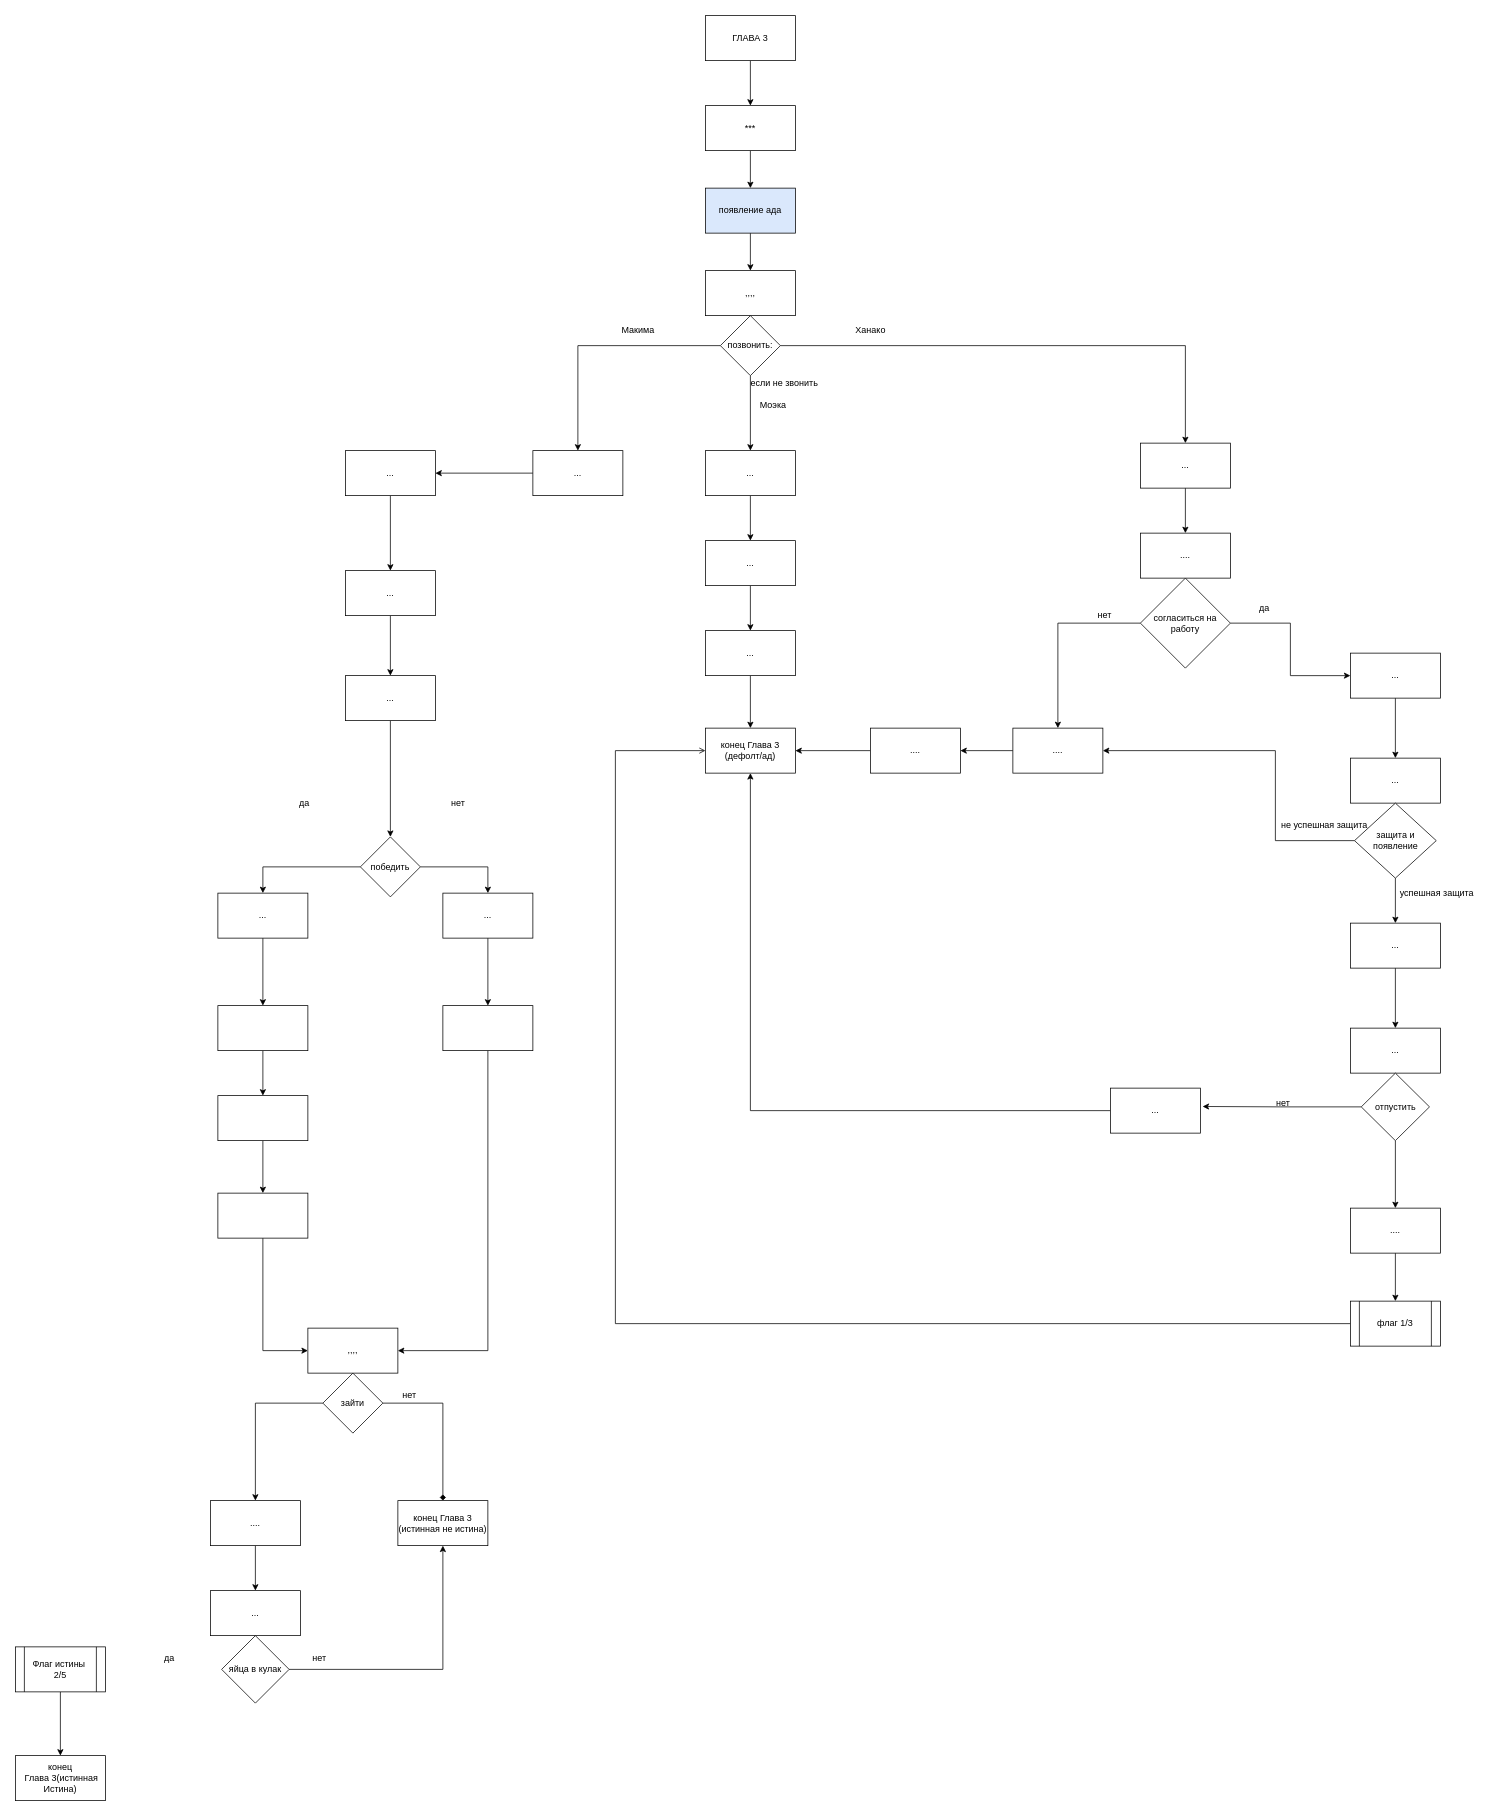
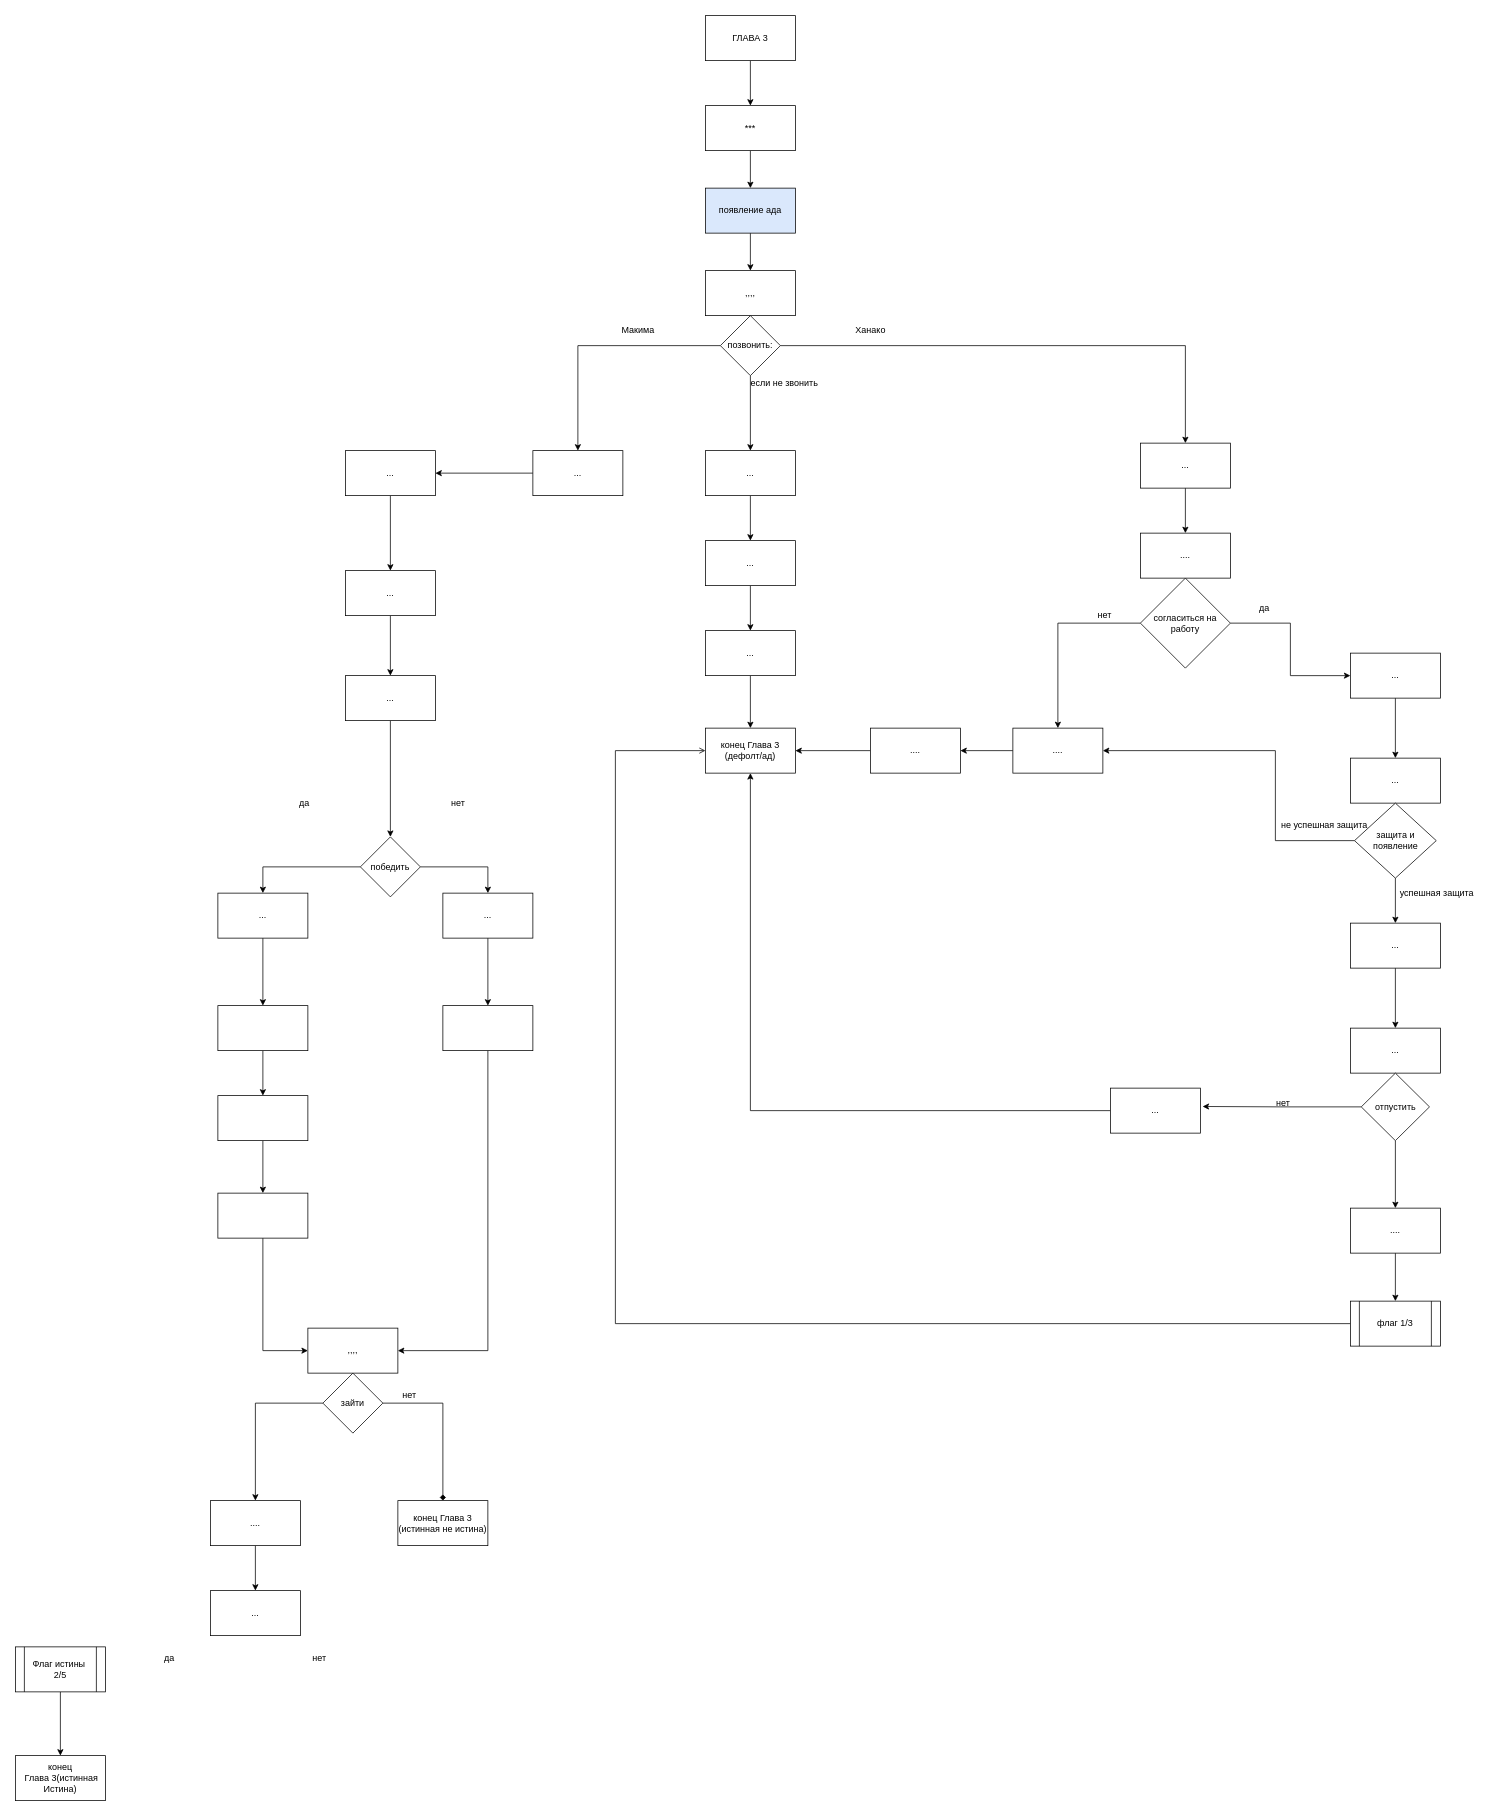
node "Моэка": removed
node "яйца в кулак": removed
edge "яйца в кулак" -> "конец Глава 3 (истинная не истина)": removed
